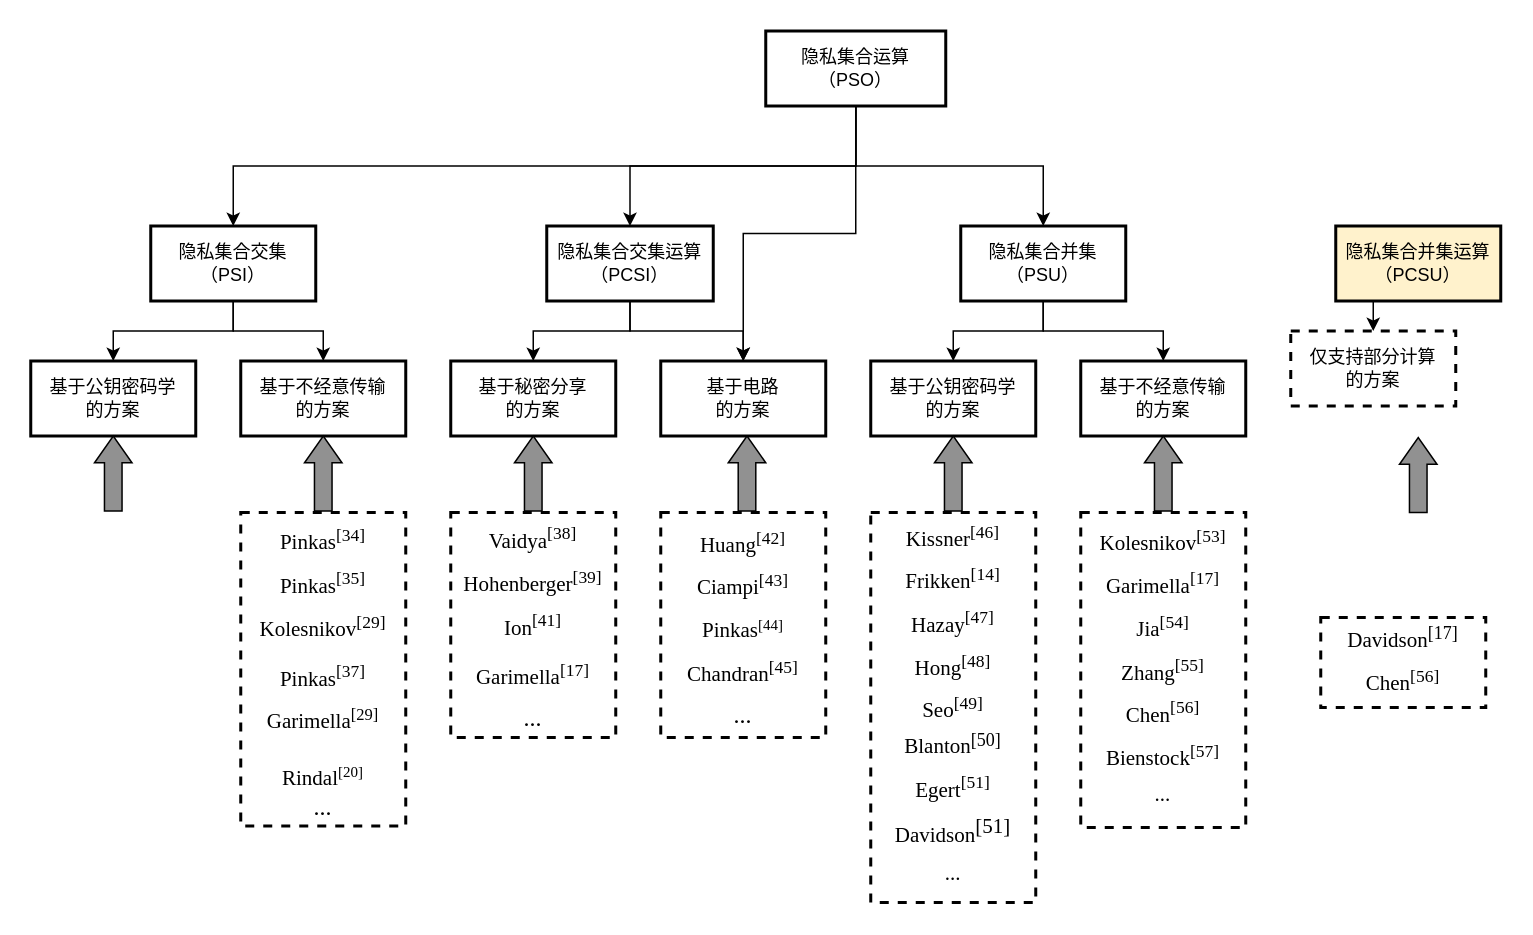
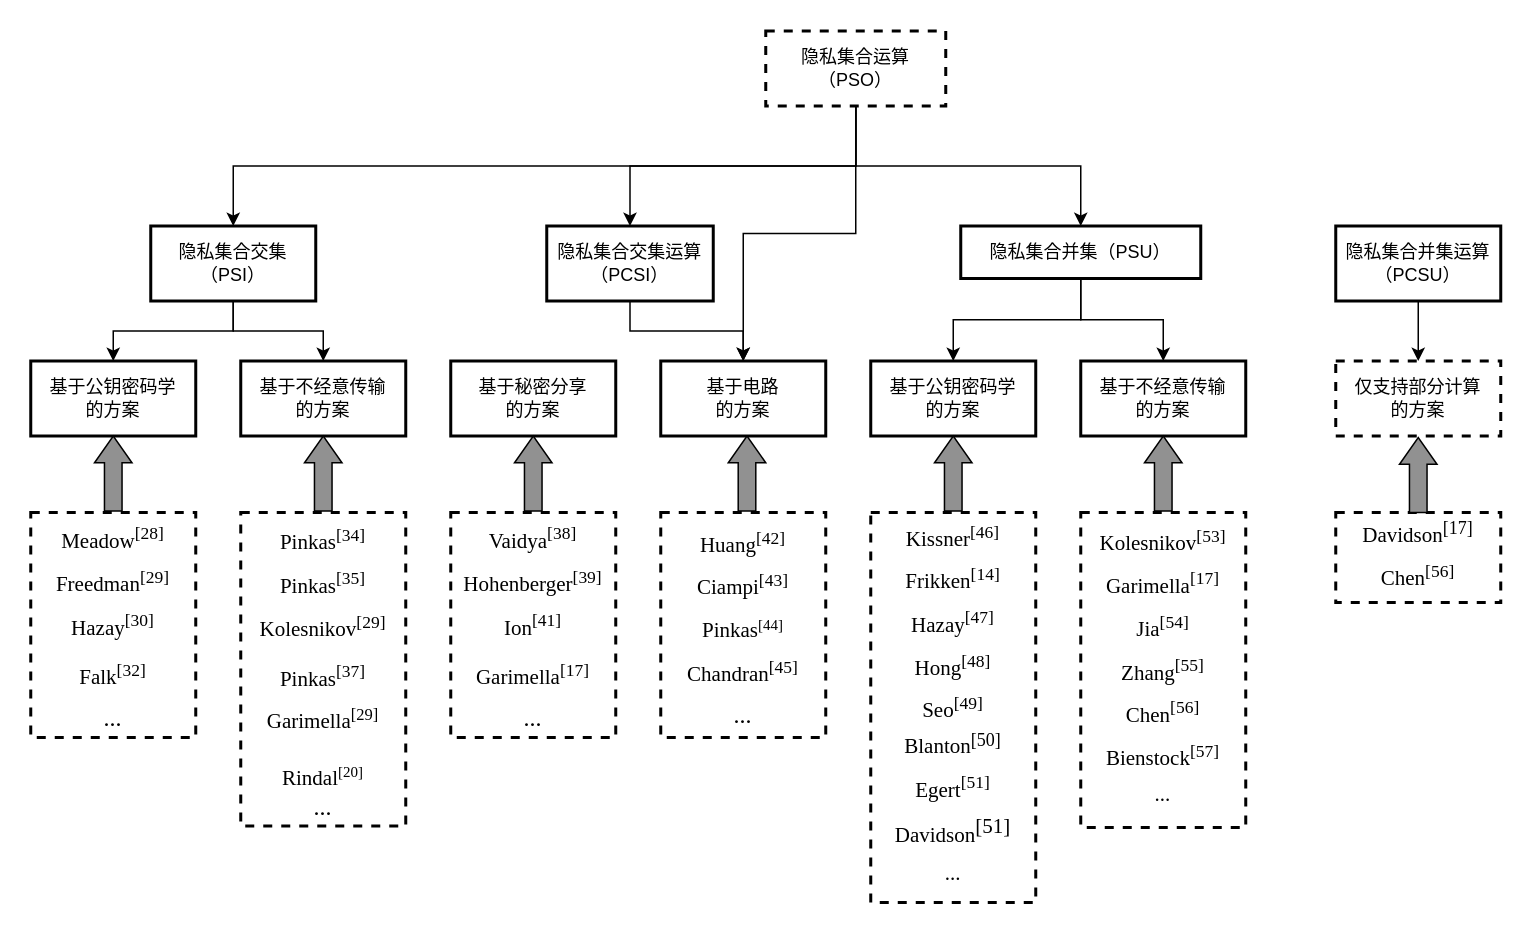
node "隐私集合运算 （PSO）": style solid -> dashed
node "隐私集合并集（PSU）": size 165x75 -> 240x53
node "隐私集合并集运算（PCSU）": fillcolor #fff2cc -> #ffffff
edge "隐私集合交集运算（PCSI）" -> "基于秘密分享 的方案": removed
node "仅支持部分计算 的方案": moved (1373, 368) -> (1418, 398)
node "Meadow[28] Freedman[29] Hazay[30] Falk[32] ...": added
node "Davidson[17] Chen[56]": moved (1403, 662) -> (1418, 557)
